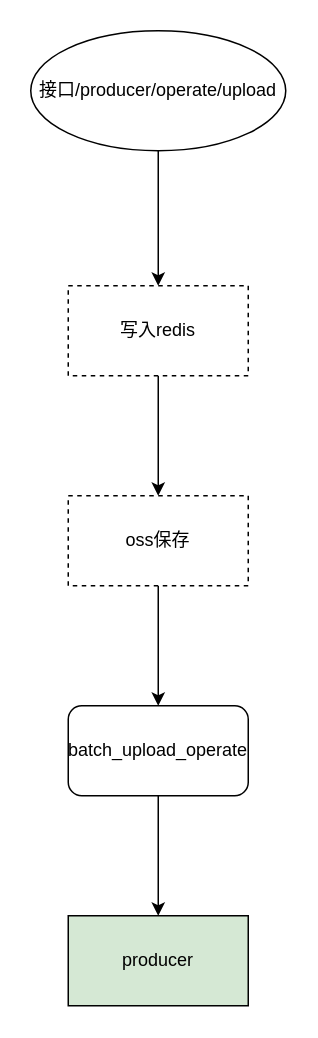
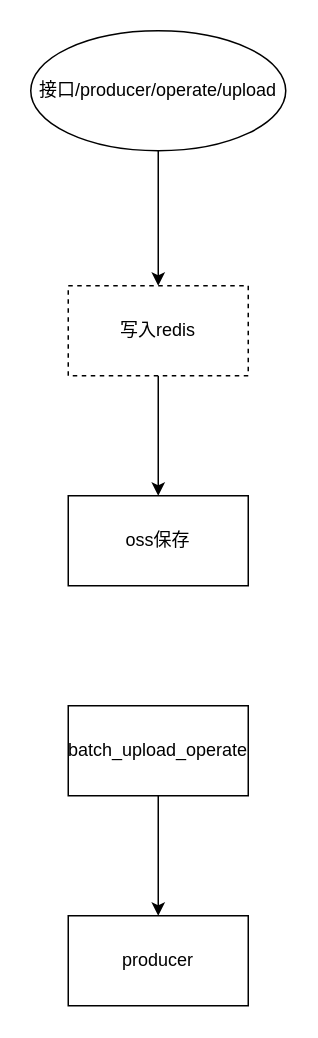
node "oss保存": style dashed -> solid
edge "oss保存" -> "batch_upload_operate": removed
node "batch_upload_operate": shape rounded rectangle -> rectangle
node "producer": fillcolor #d5e8d4 -> #ffffff
